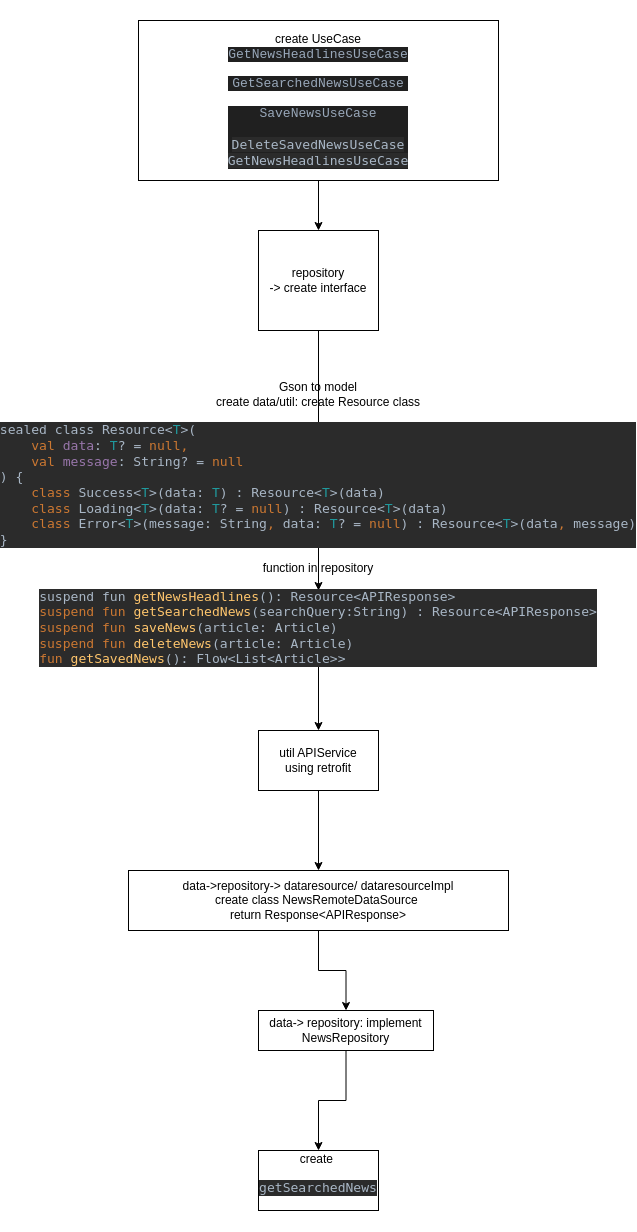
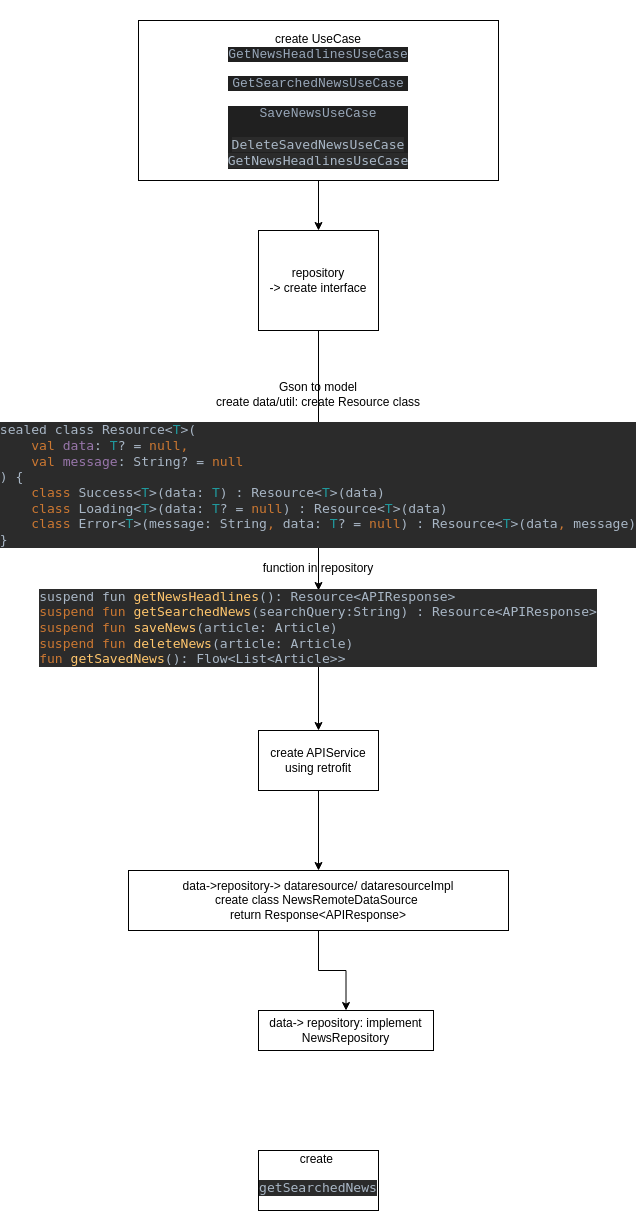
node "util APIService using retrofit": label "util APIService using retrofit" -> "create APIService using retrofit"
edge "data-> repository: implement NewsRepository" -> "create getSearchedNews": removed
